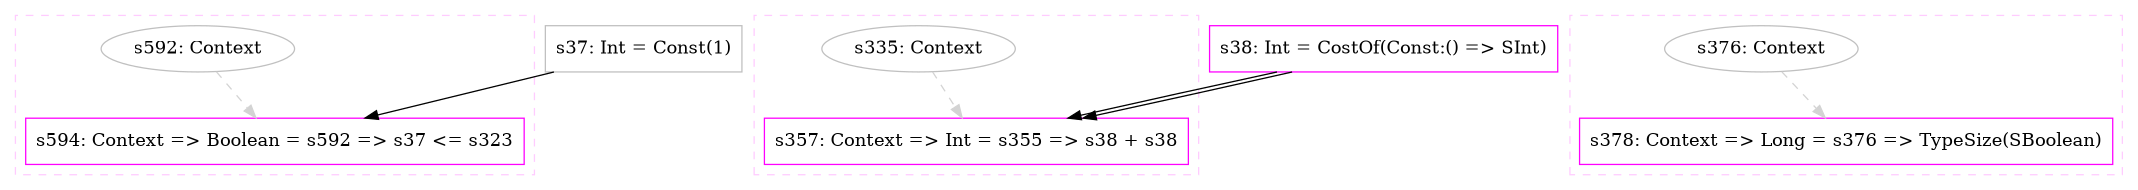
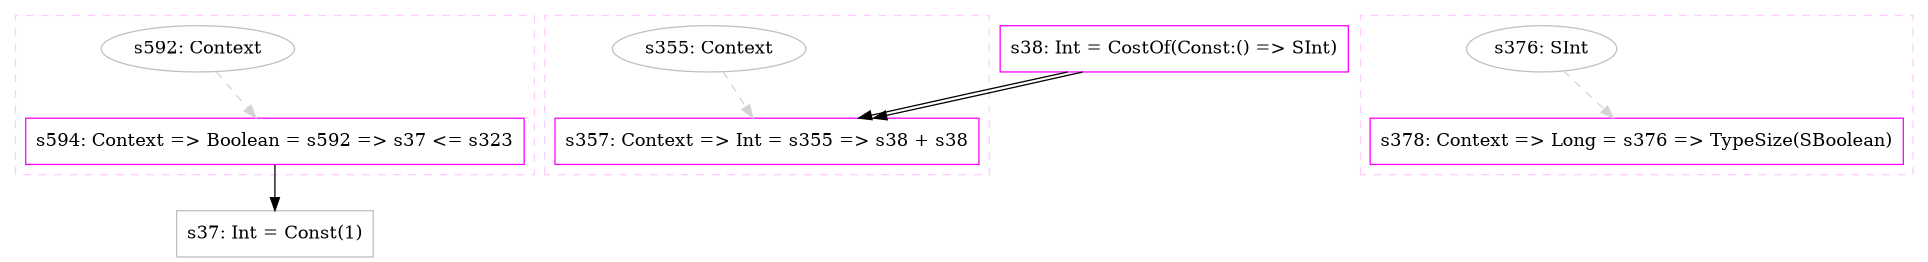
node "s335: Context": label "s335: Context" -> "s355: Context"
node "s376: Context": label "s376: Context" -> "s376: SInt"
edge "s37: Int = Const(1)" -> "s594: Context => Boolean = s592 => s37 <= s323": reversed
